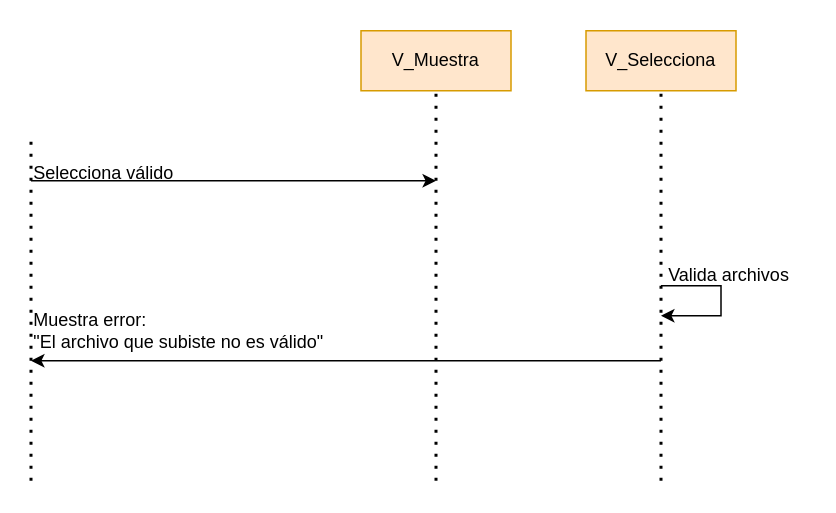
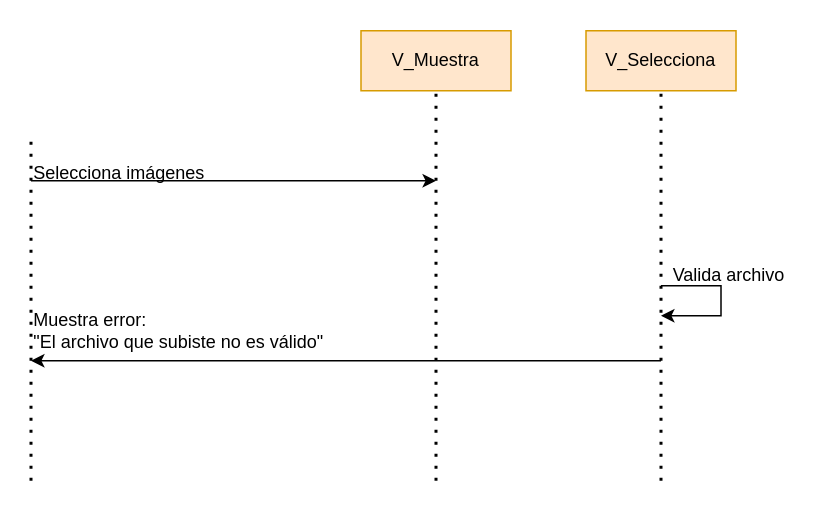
node "Selecciona válido": label "Selecciona válido" -> "Selecciona imágenes"
node "Valida archivos": label "Valida archivos" -> "Valida archivo"
